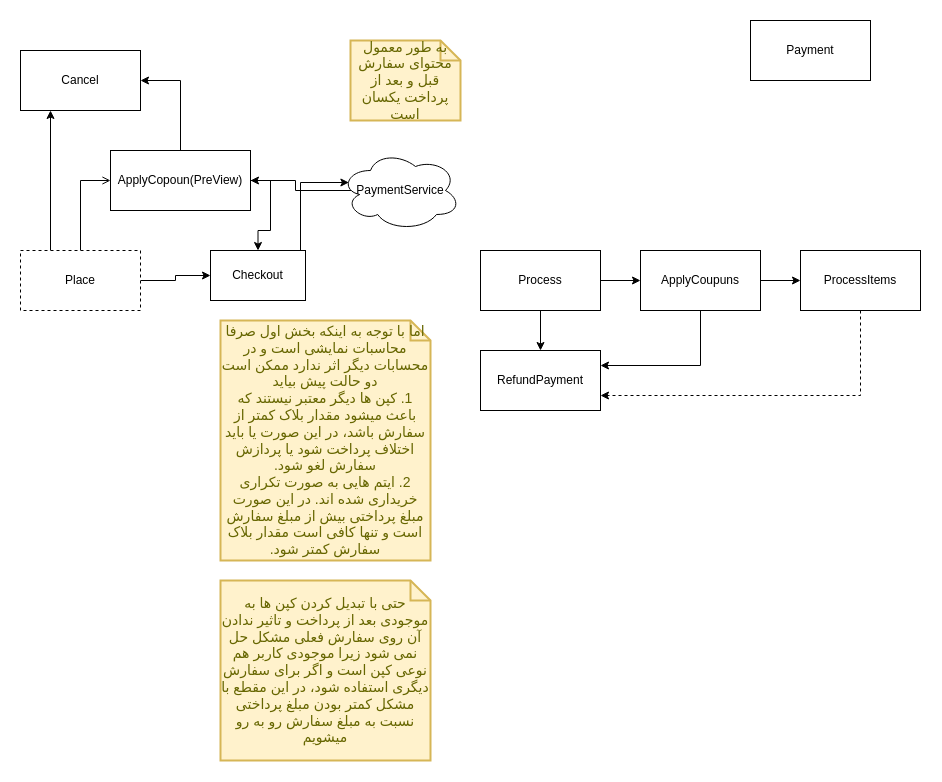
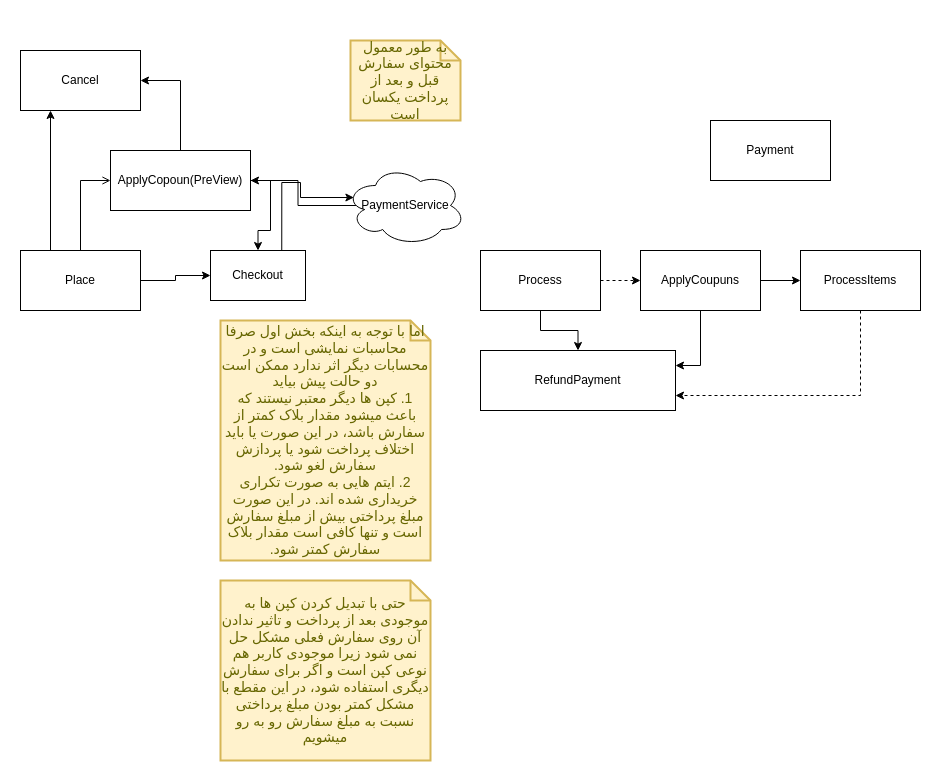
node "Payment": moved (811, 51) -> (771, 151)
node "PaymentService": moved (401, 191) -> (406, 206)
node "Place": style dashed -> solid
edge "Process" -> "ApplyCoupuns": style solid -> dashed
node "RefundPayment": size 120x60 -> 195x60
